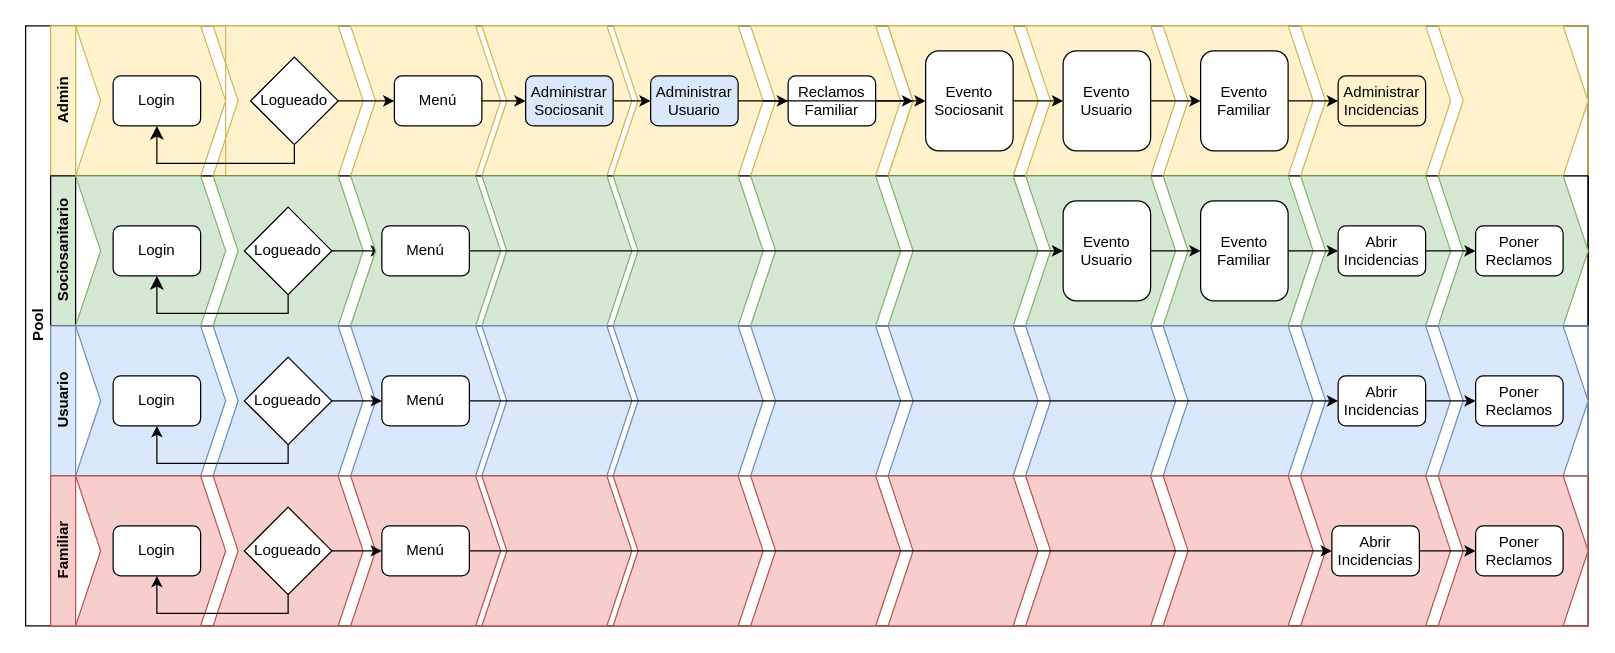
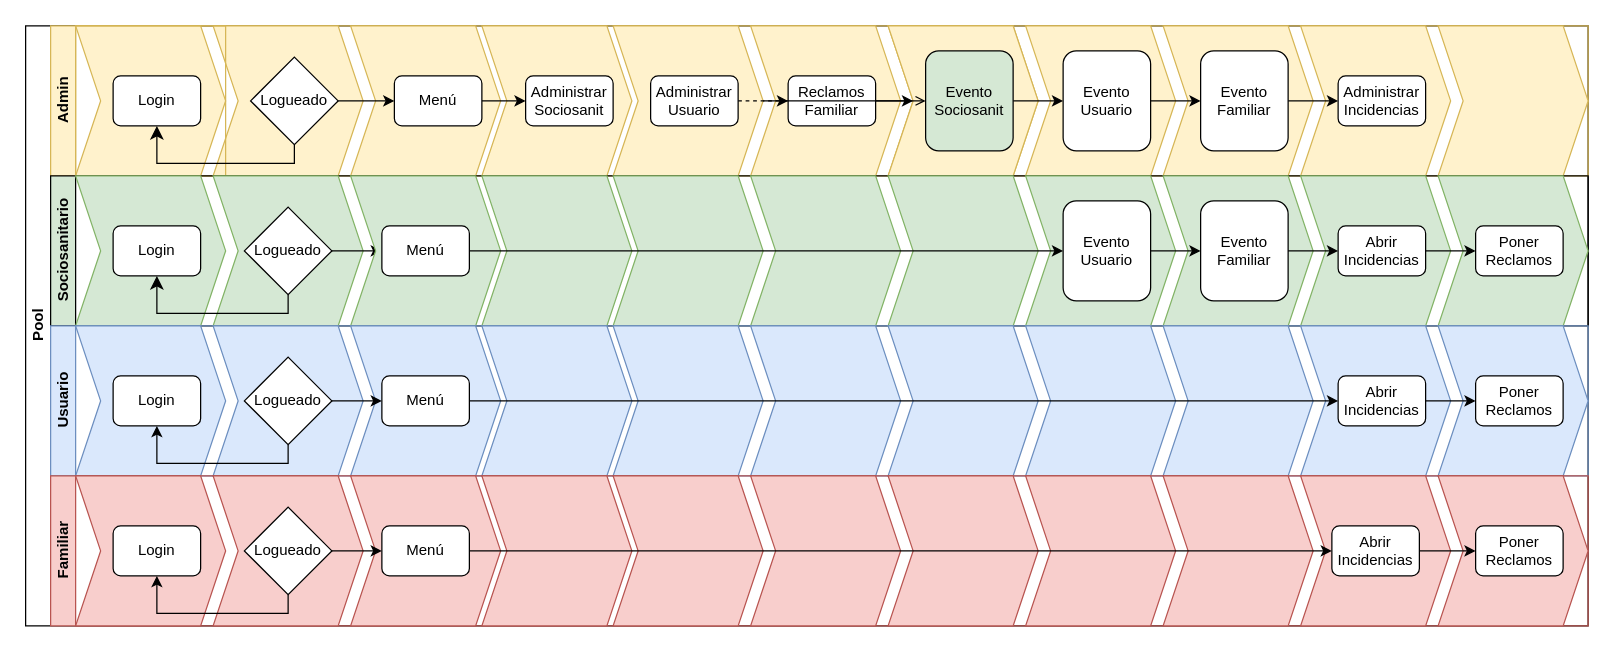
node "Administrar Sociosanit": fillcolor #dae8fc -> #ffffff
edge "Administrar Sociosanit" -> "Administrar Usuario": removed
node "Administrar Usuario": fillcolor #dae8fc -> #ffffff
edge "Administrar Usuario" -> "Reclamos Familiar": style solid -> dashed
edge "Reclamos Familiar" -> "Evento Sociosanit": arrowhead classic -> open
node "Evento Sociosanit": fillcolor #ffffff -> #d5e8d4
node "Administrar Incidencias": fillcolor #fff2cc -> #ffffff
